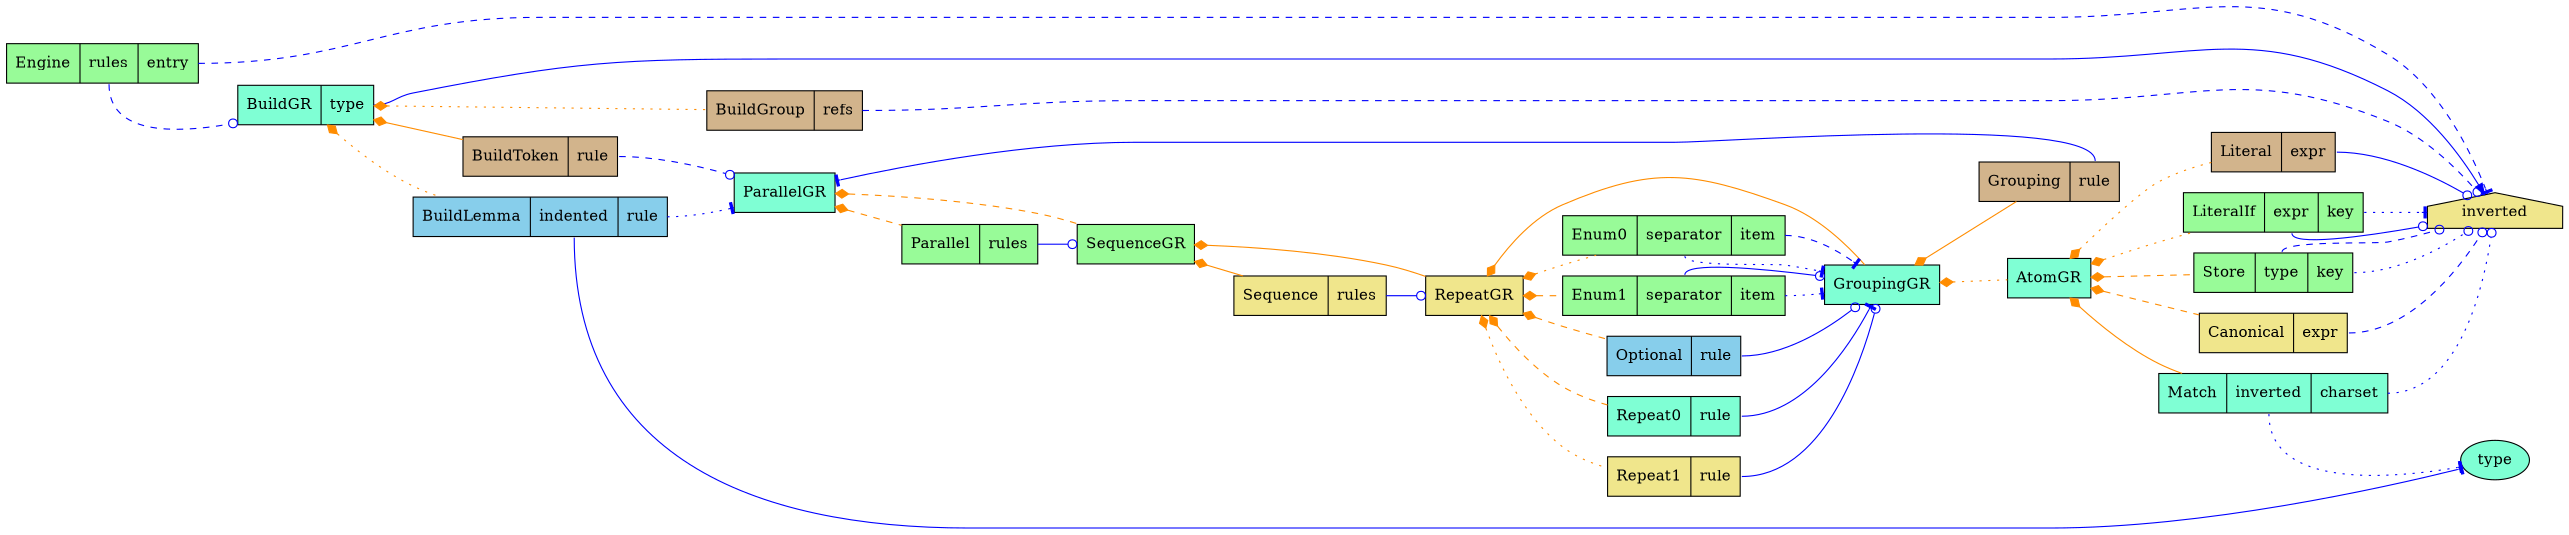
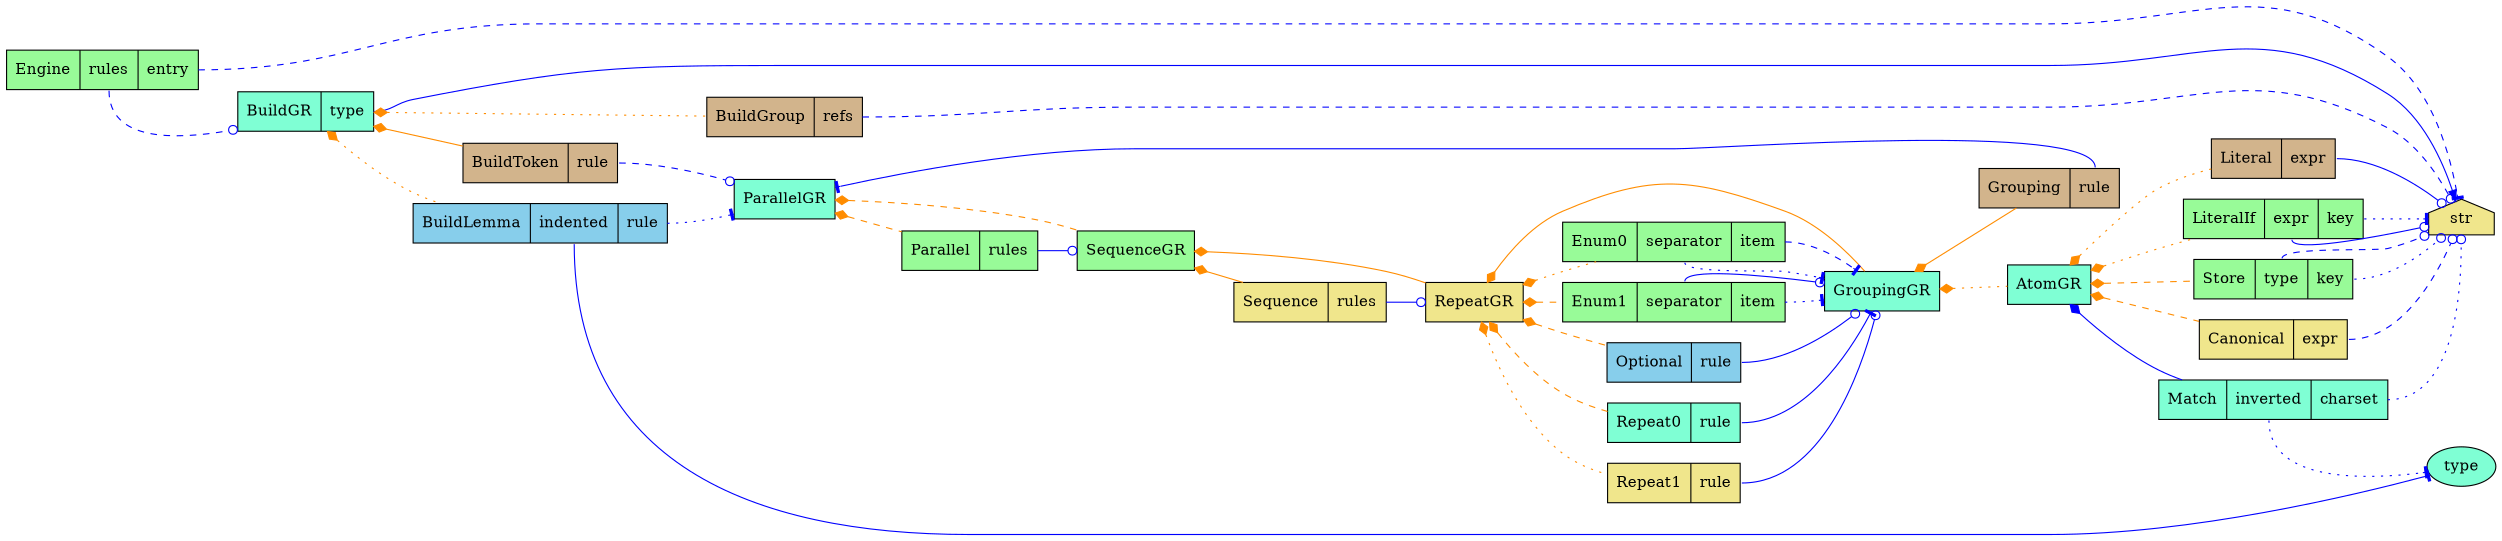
node "inverted": label "inverted" -> "str"
edge "Match" -> "AtomGR": color darkorange -> blue
